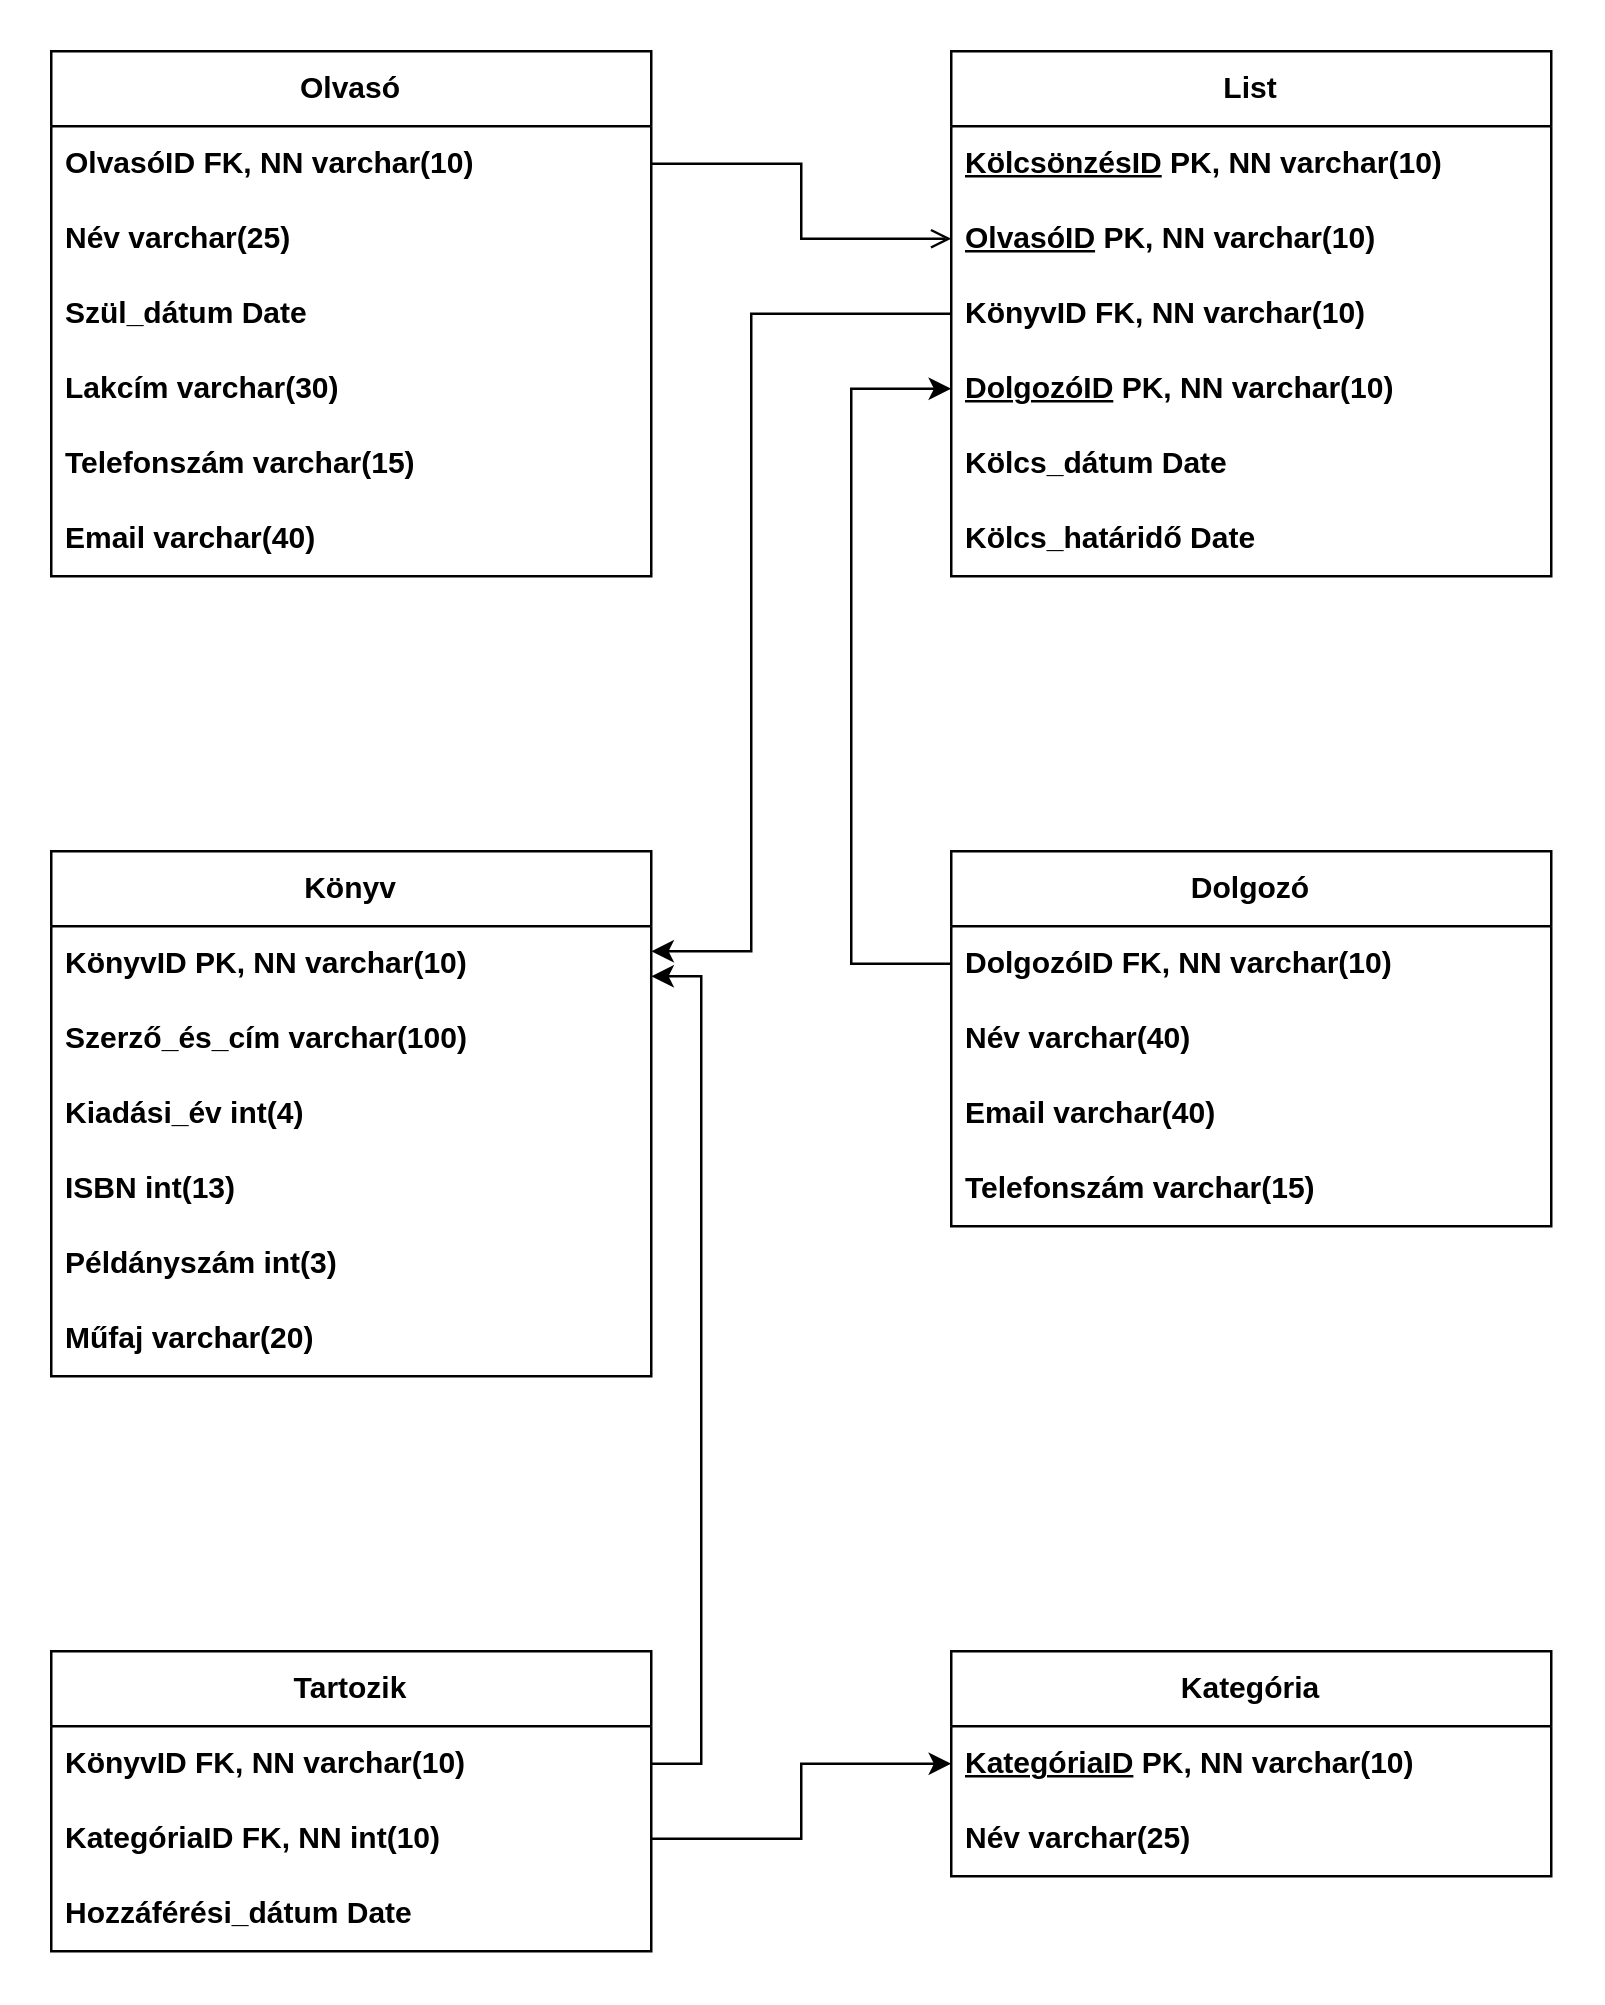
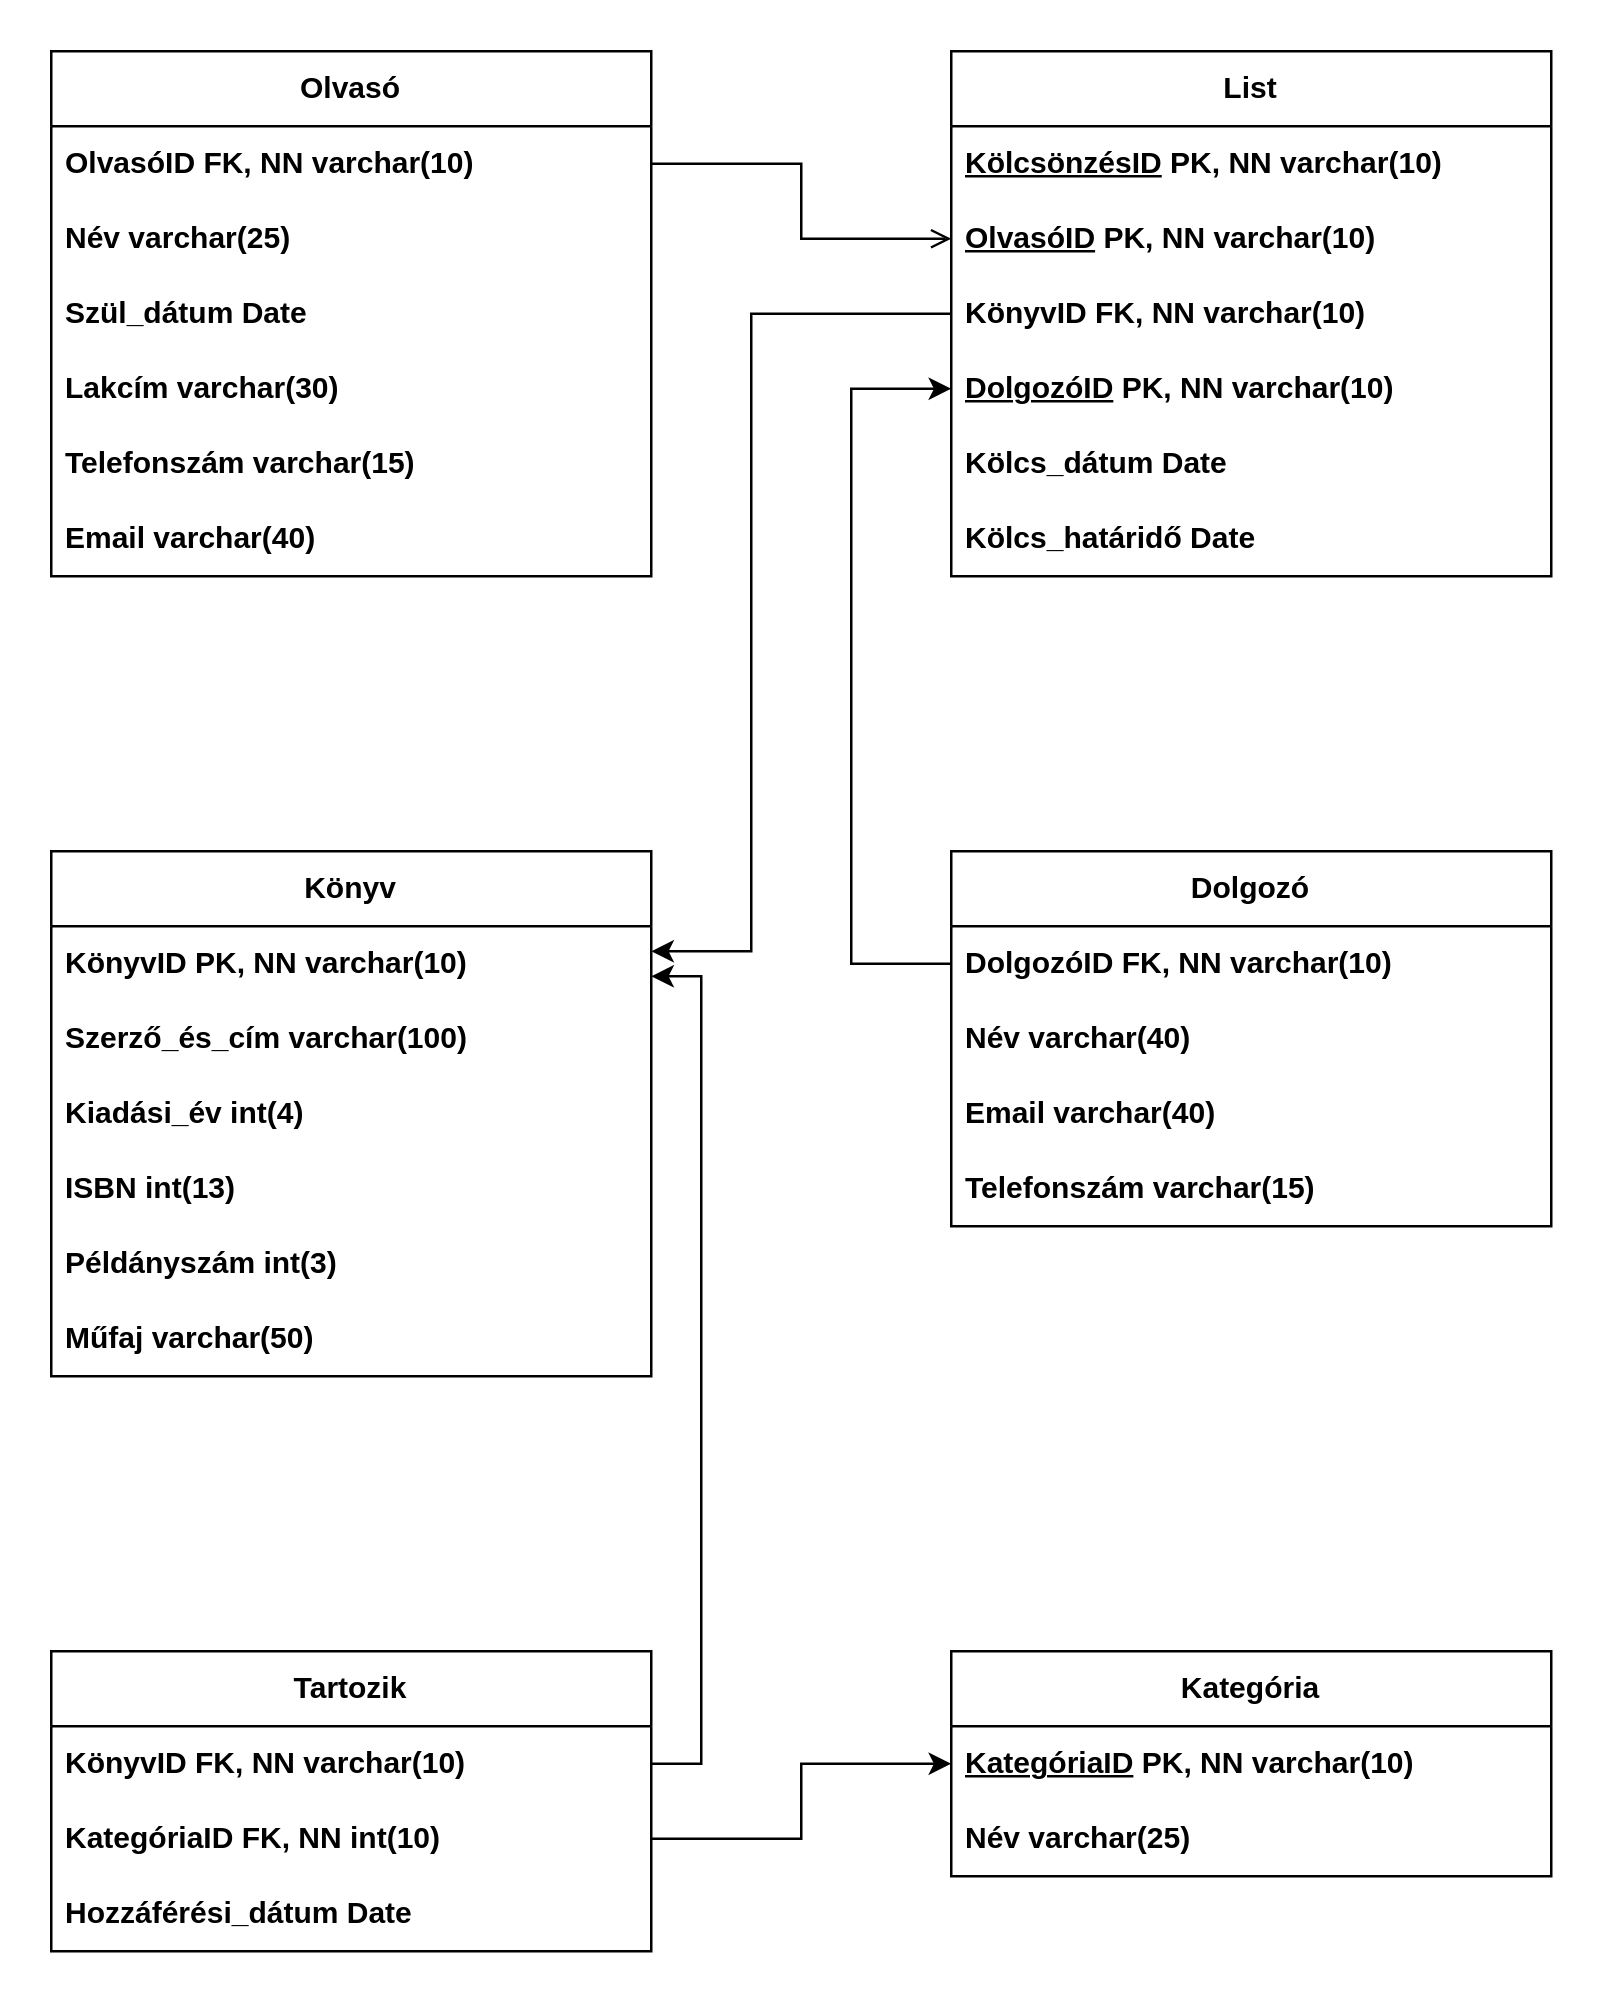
node "Műfaj varchar(20)": label "Műfaj varchar(20)" -> "Műfaj varchar(50)"
